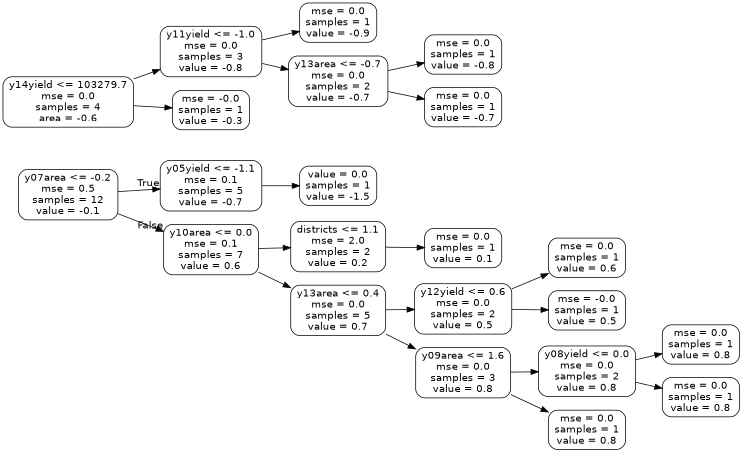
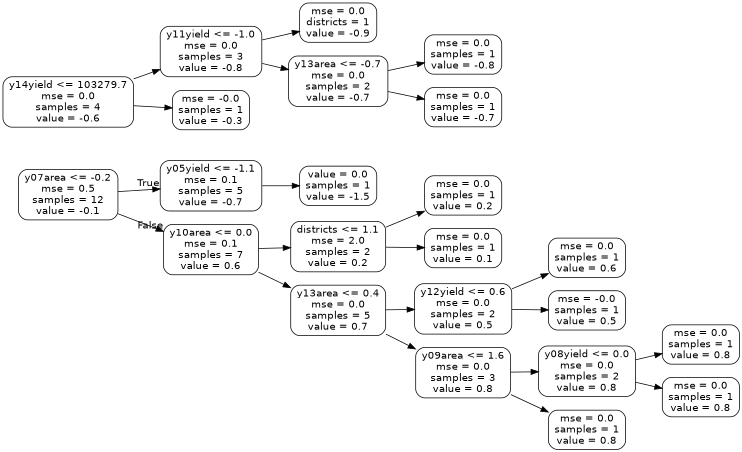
node "mse = 0.0 samples = 1 value = -0.9": label "mse = 0.0 samples = 1 value = -0.9" -> "mse = 0.0 districts = 1 value = -0.9"
node "y14yield <= 103279.7 mse = 0.0 samples = 4 area = -0.6": label "y14yield <= 103279.7 mse = 0.0 samples = 4 area = -0.6" -> "y14yield <= 103279.7 mse = 0.0 samples = 4 value = -0.6"
node "mse = 0.0 samples = 1 value = 0.2": added
